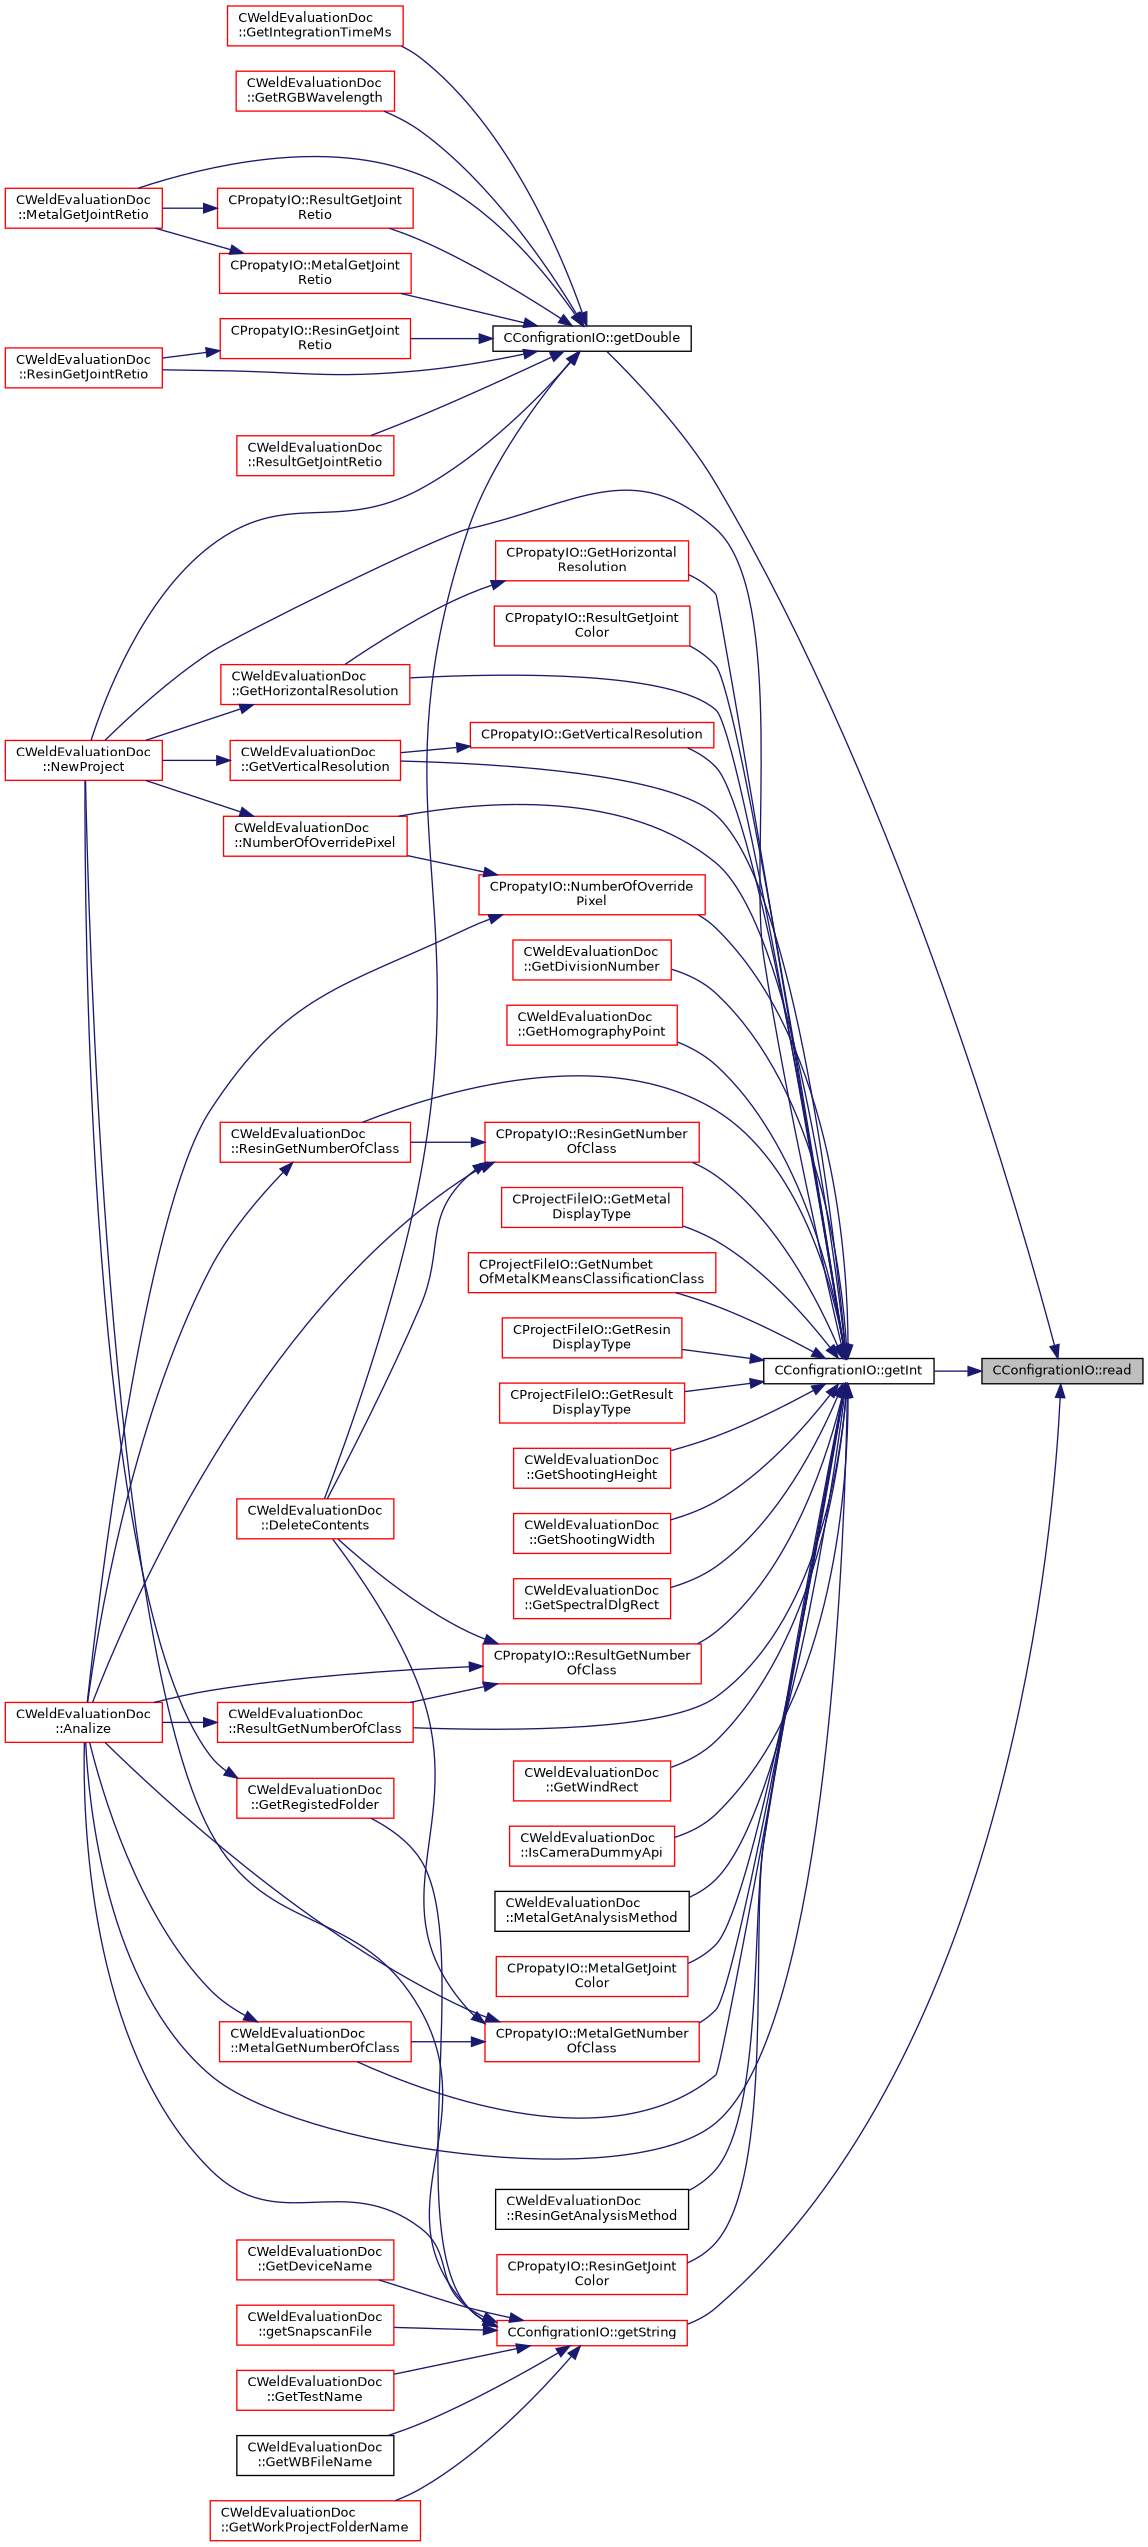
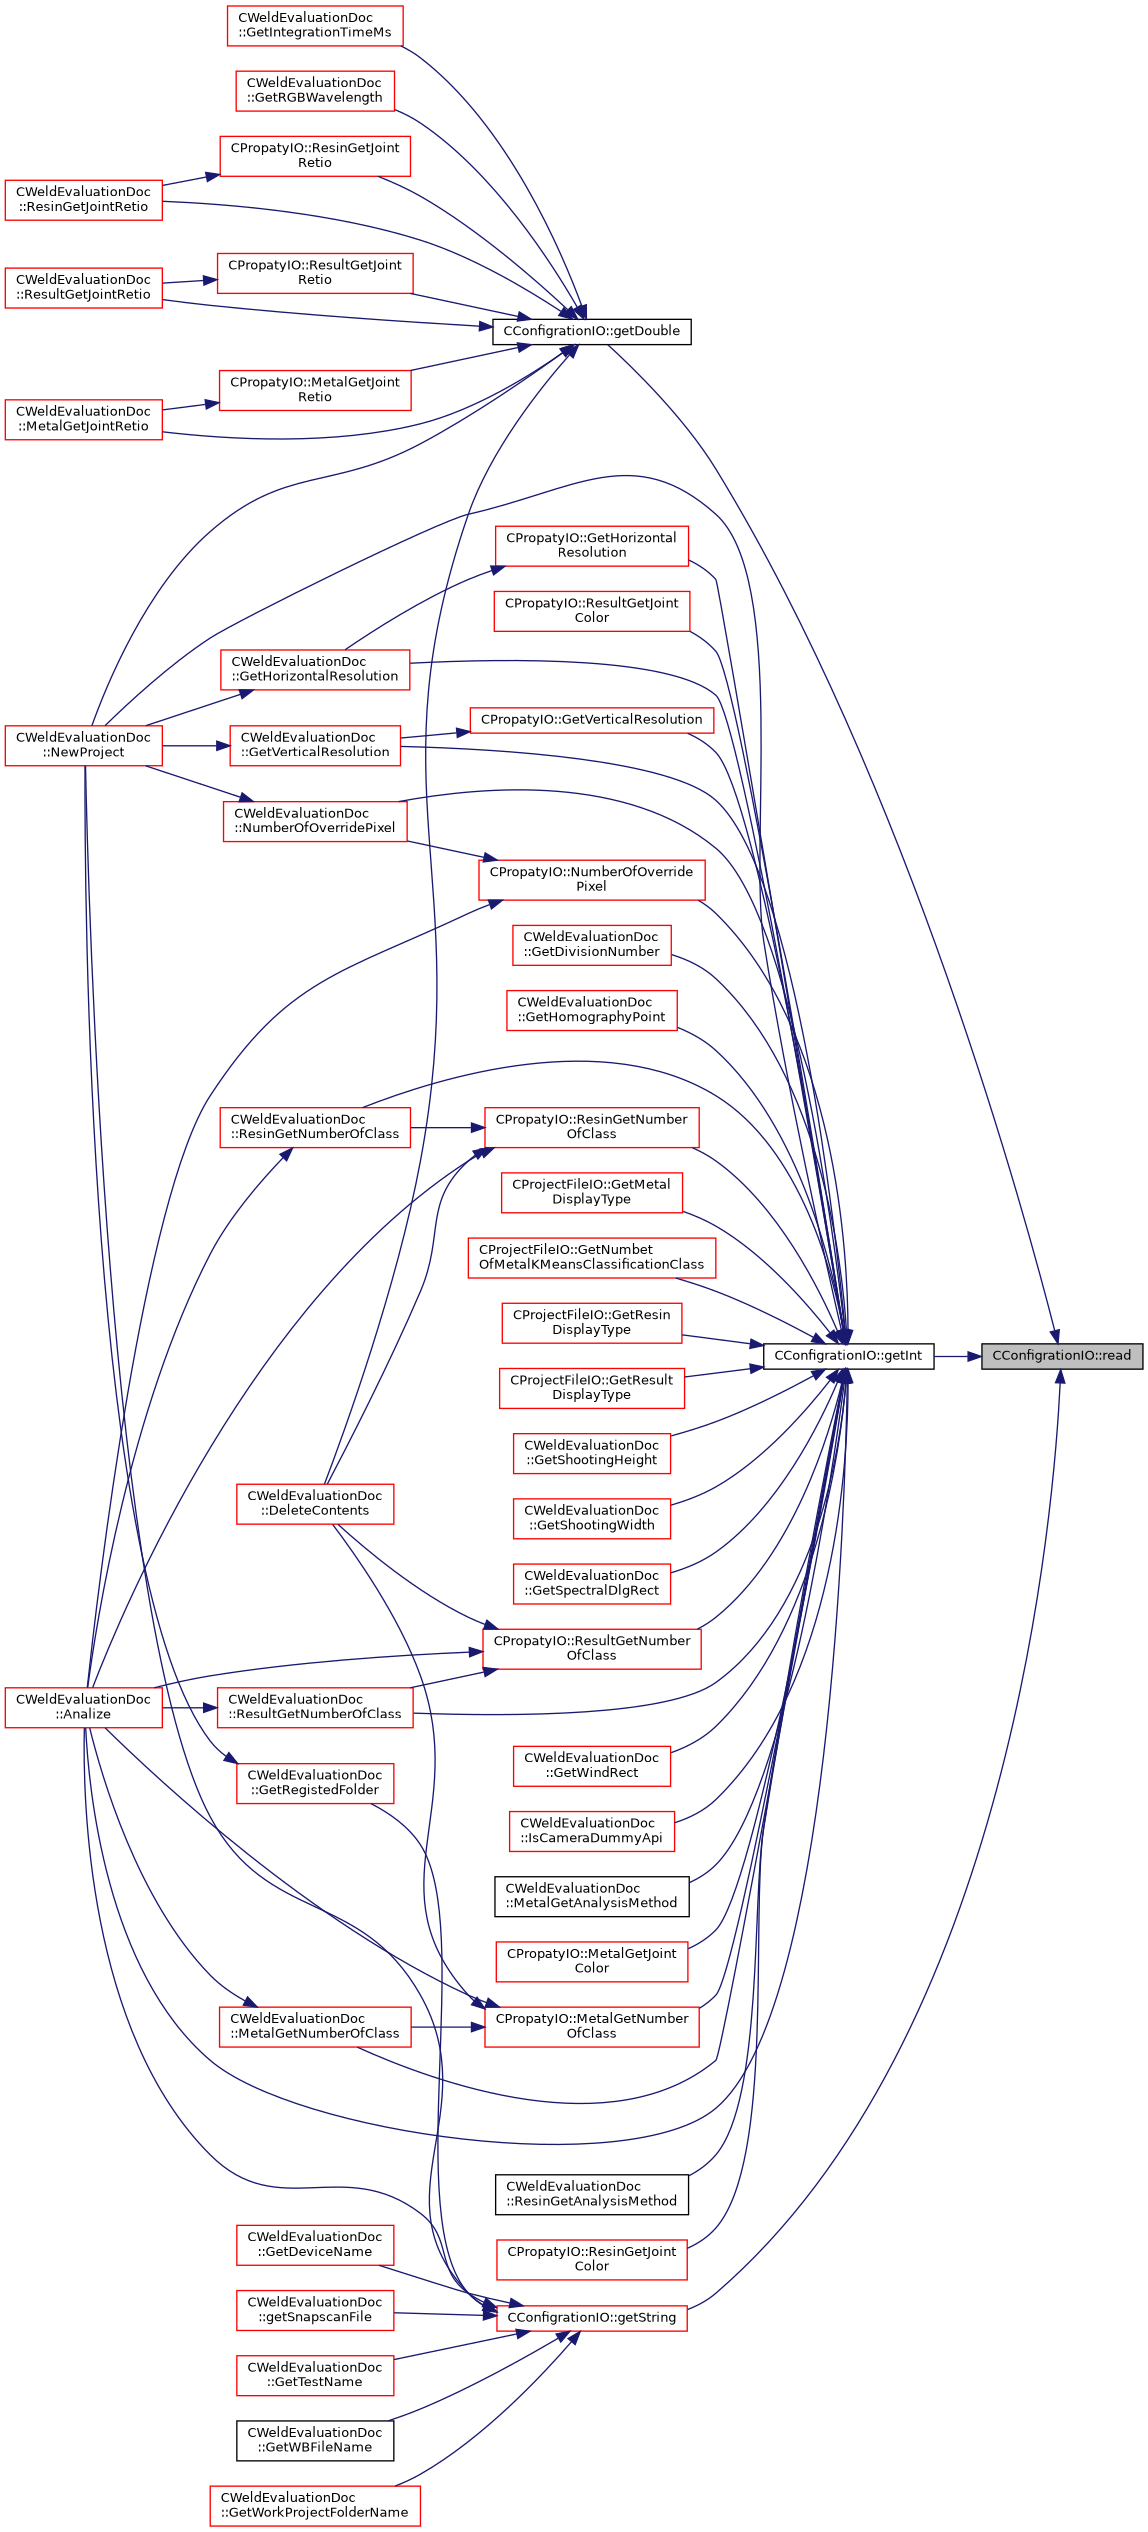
edge "CWeldEvaluationDoc ::MetalGetJointRetio" -> "CPropatyIO::ResultGetJoint Retio": now "CWeldEvaluationDoc ::ResultGetJointRetio" -> "CPropatyIO::ResultGetJoint Retio"
